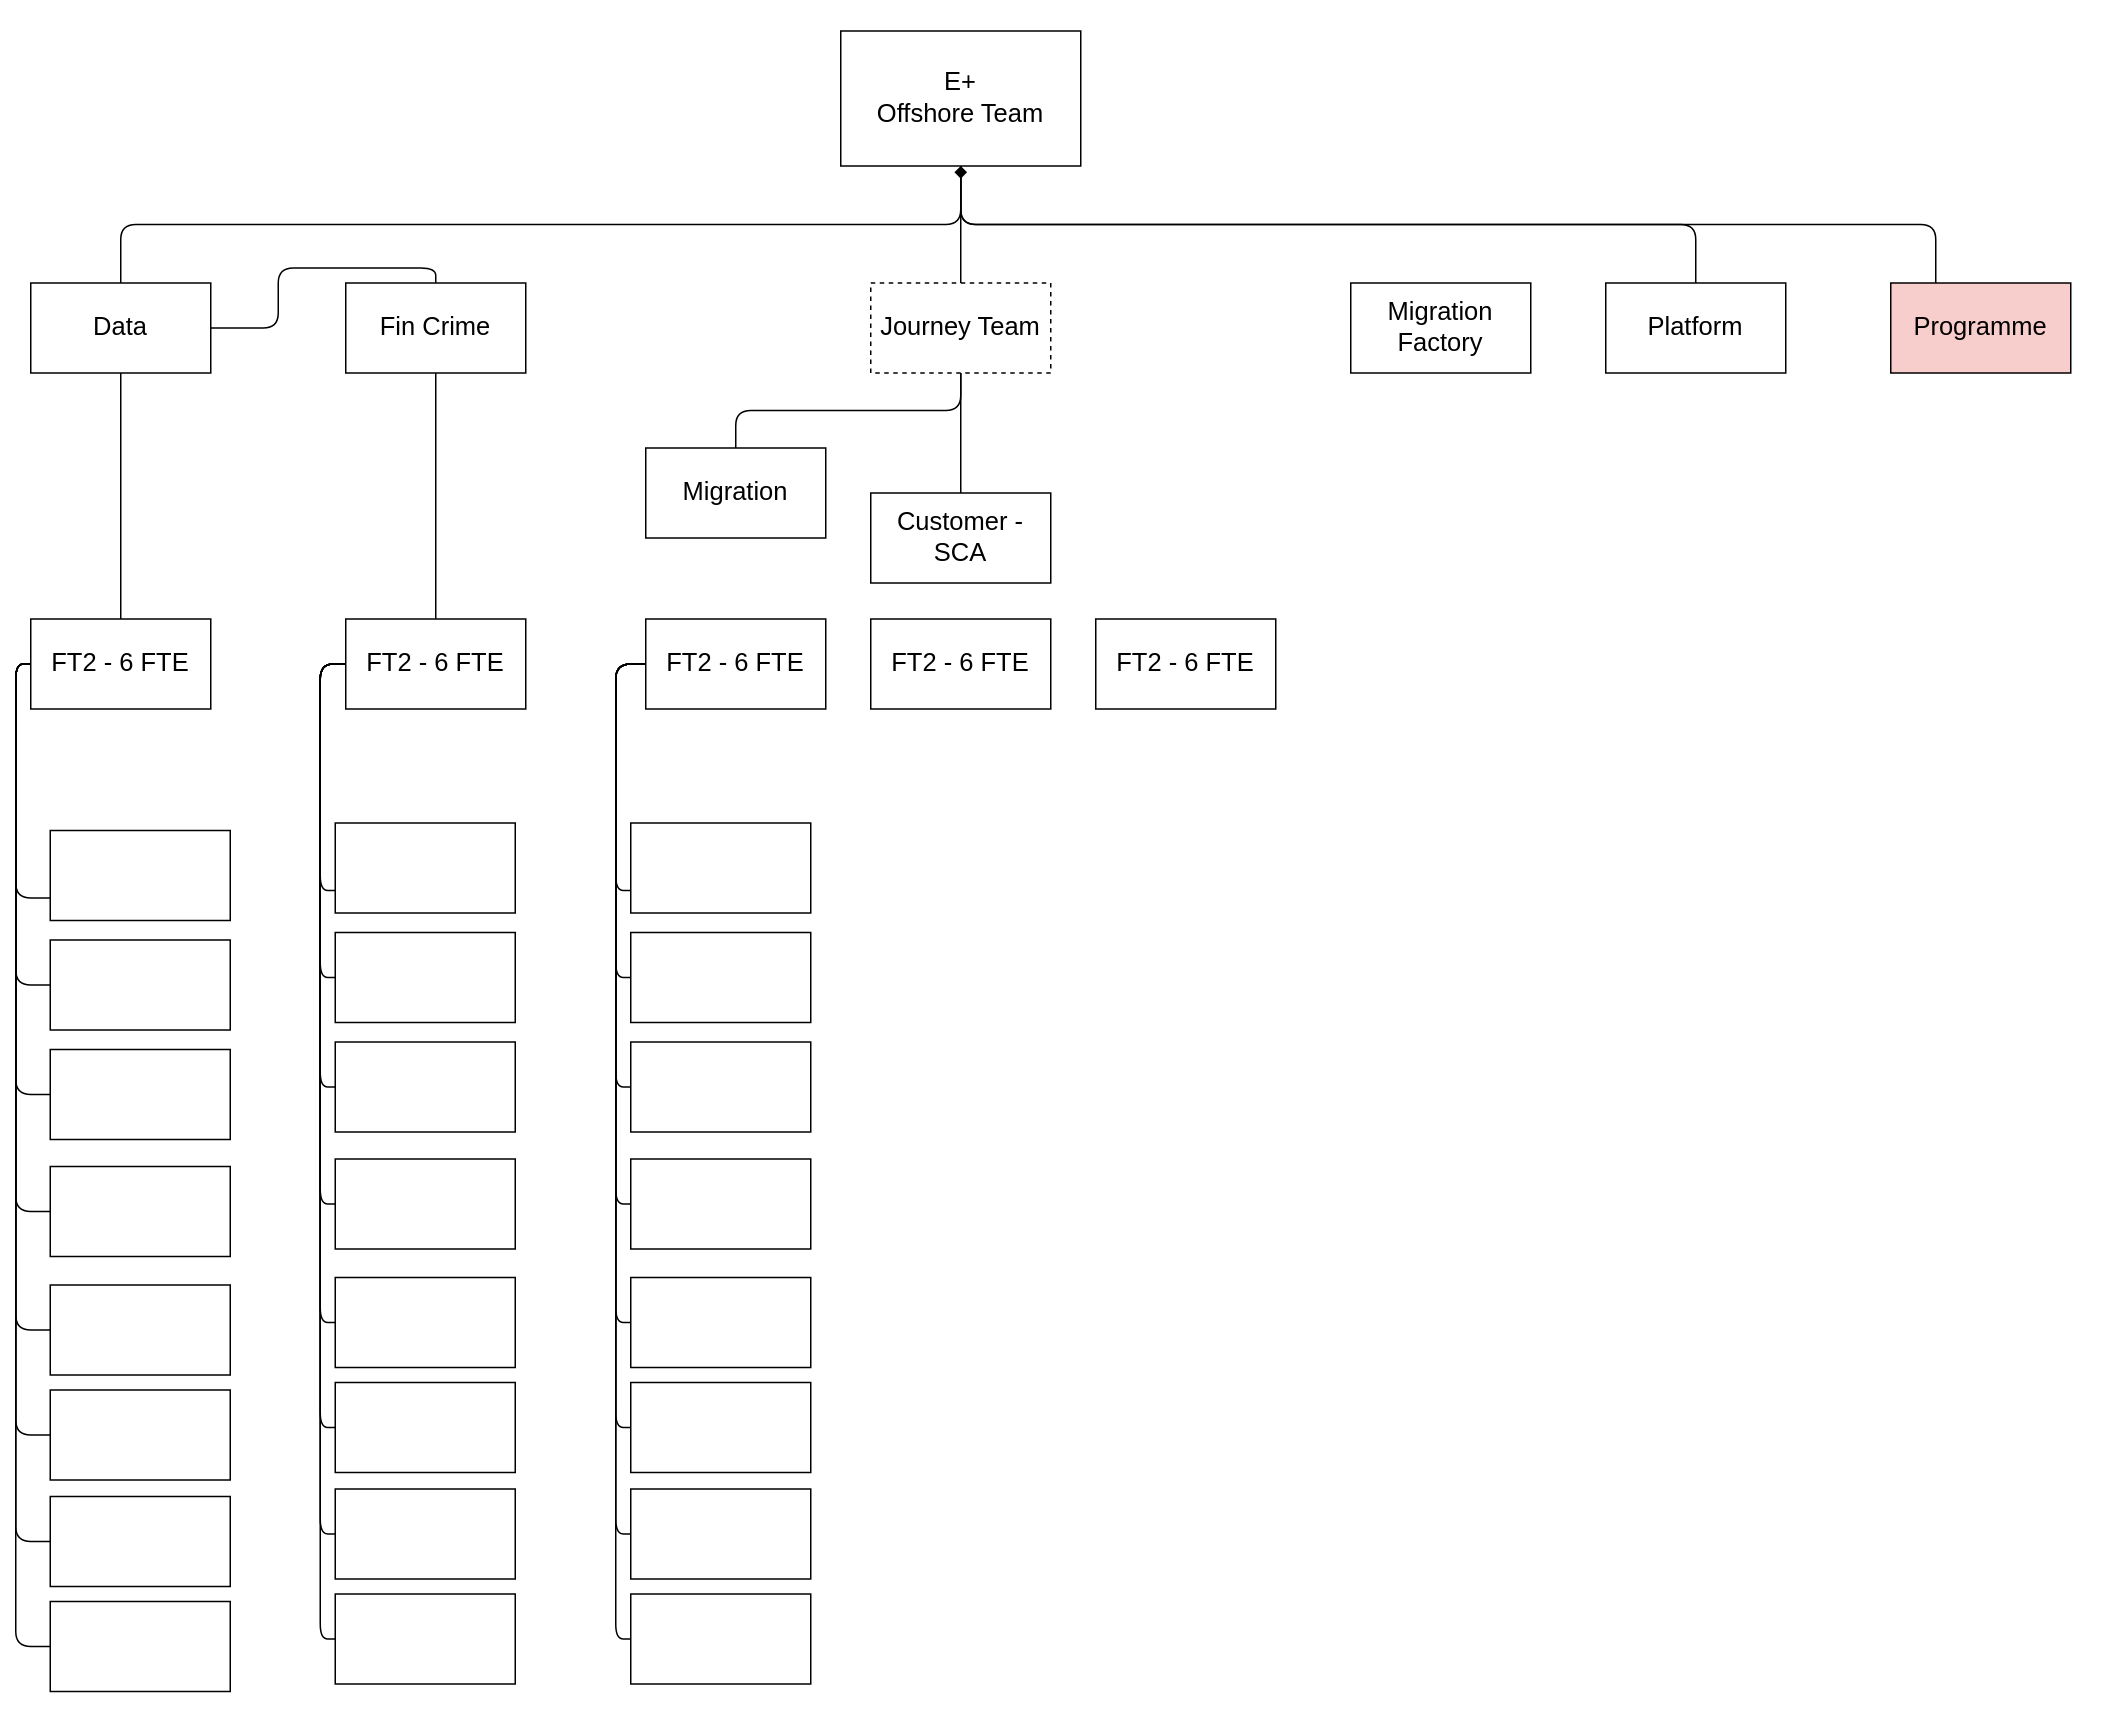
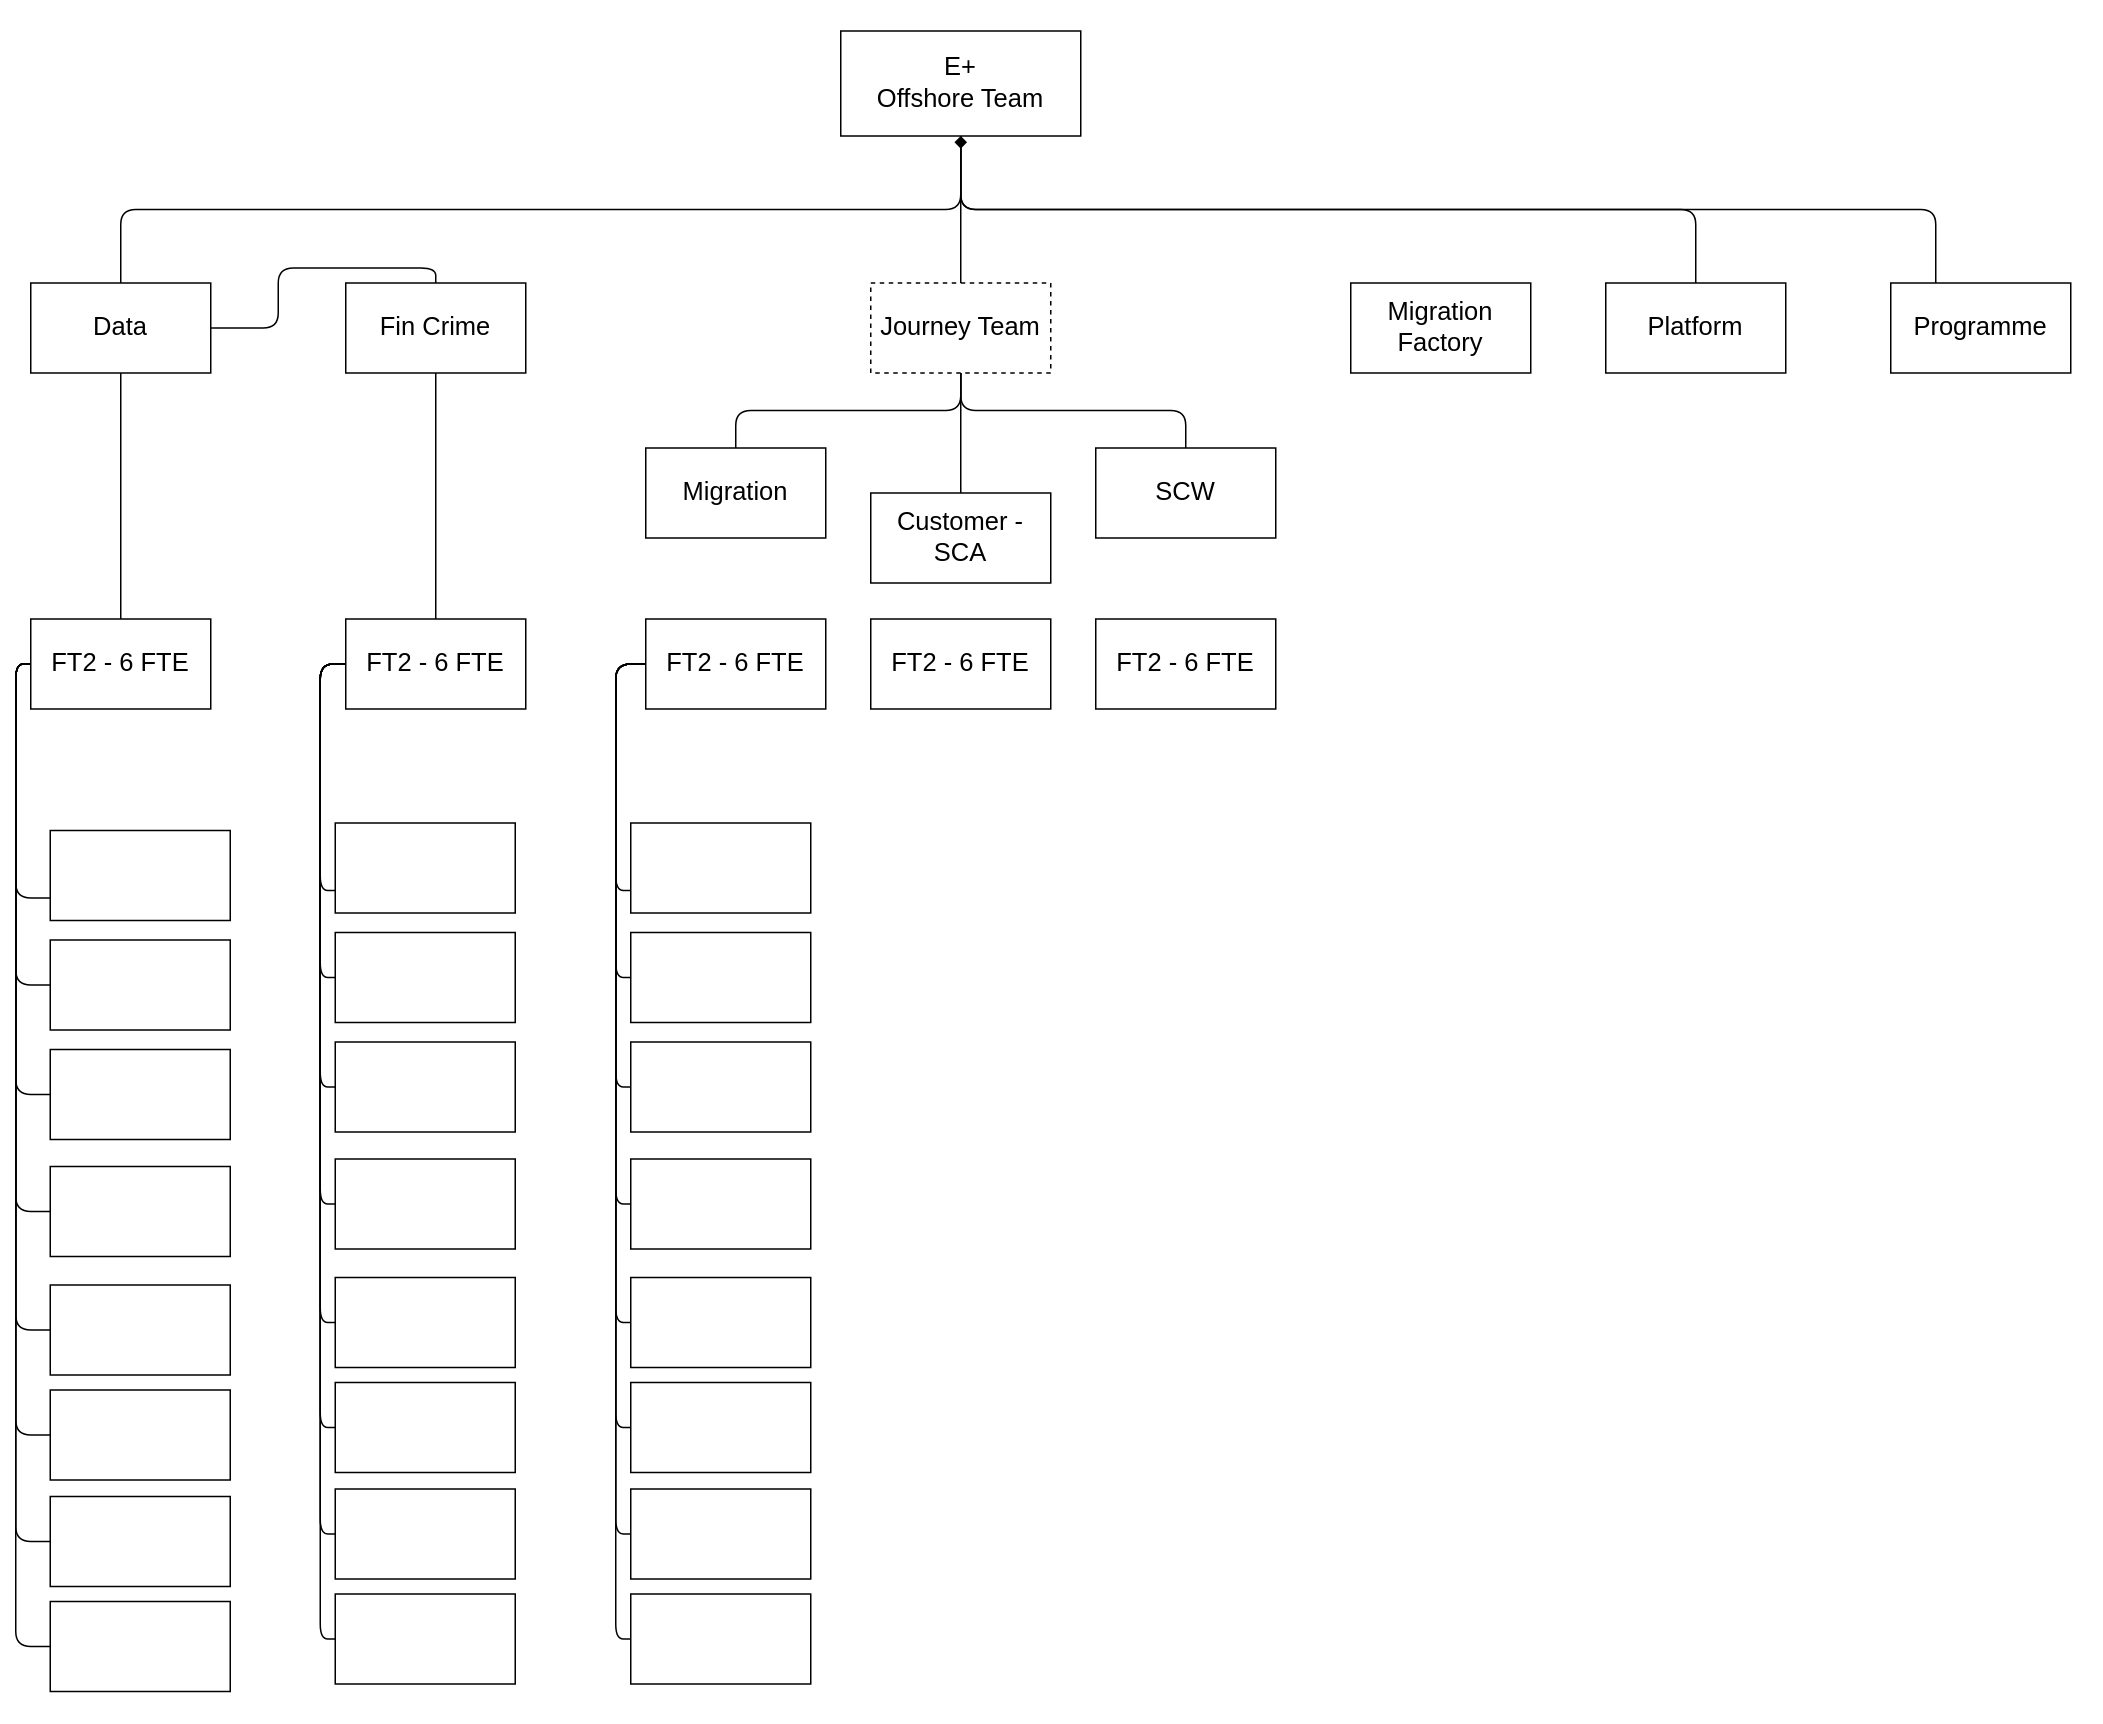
node "E+Offshore Team": size 240x135 -> 240x105
node "Programme": fillcolor #f8cecc -> #ffffff
edge "Journey Team" -- "SCW": added
node "SCW": added
